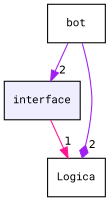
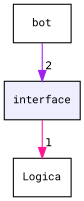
edge "bot" -> "Logica": removed
